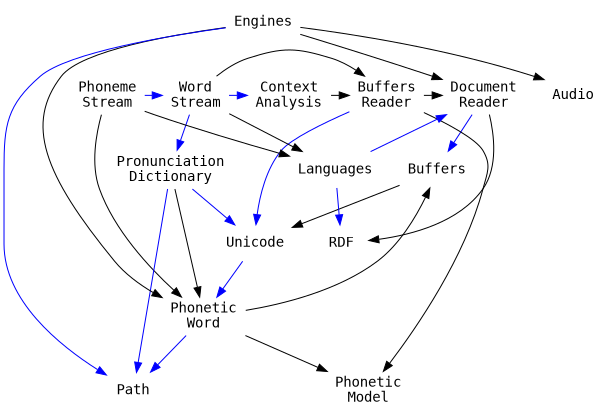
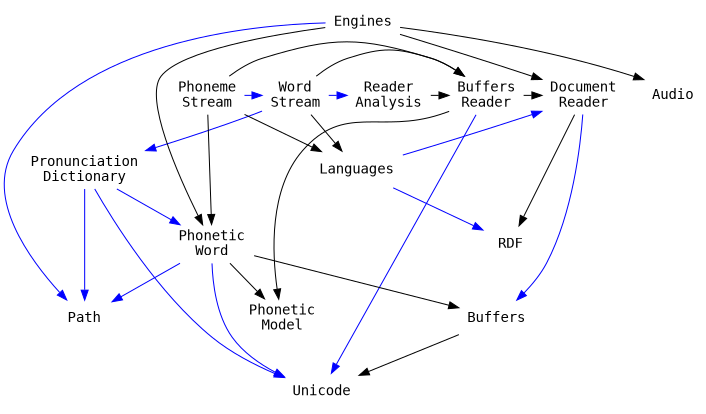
edge "Phoneme Stream" -> "Buffers Reader": added
node "Context Analysis": label "Context Analysis" -> "Reader Analysis"
edge "Pronunciation Dictionary" -> "Phonetic Word": color black -> blue
edge "Unicode" -> "Phonetic Word": reversed
